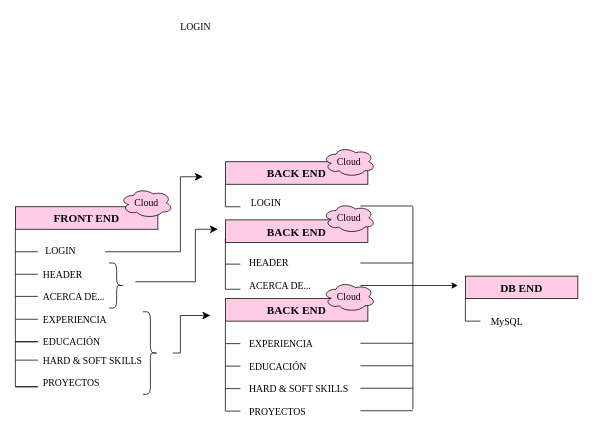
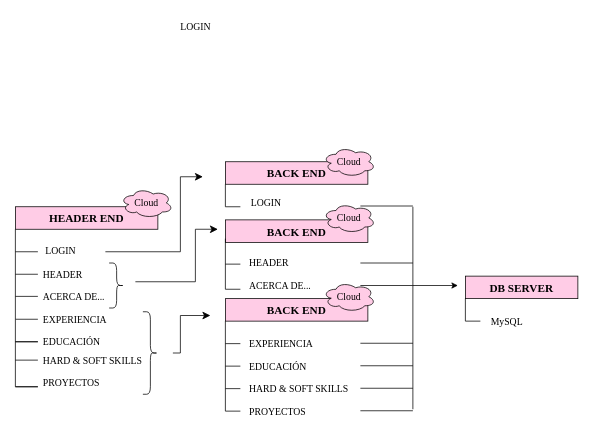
node "FRONT END": label "FRONT END" -> "HEADER END"
node "DB END": label "DB END" -> "DB SERVER"
